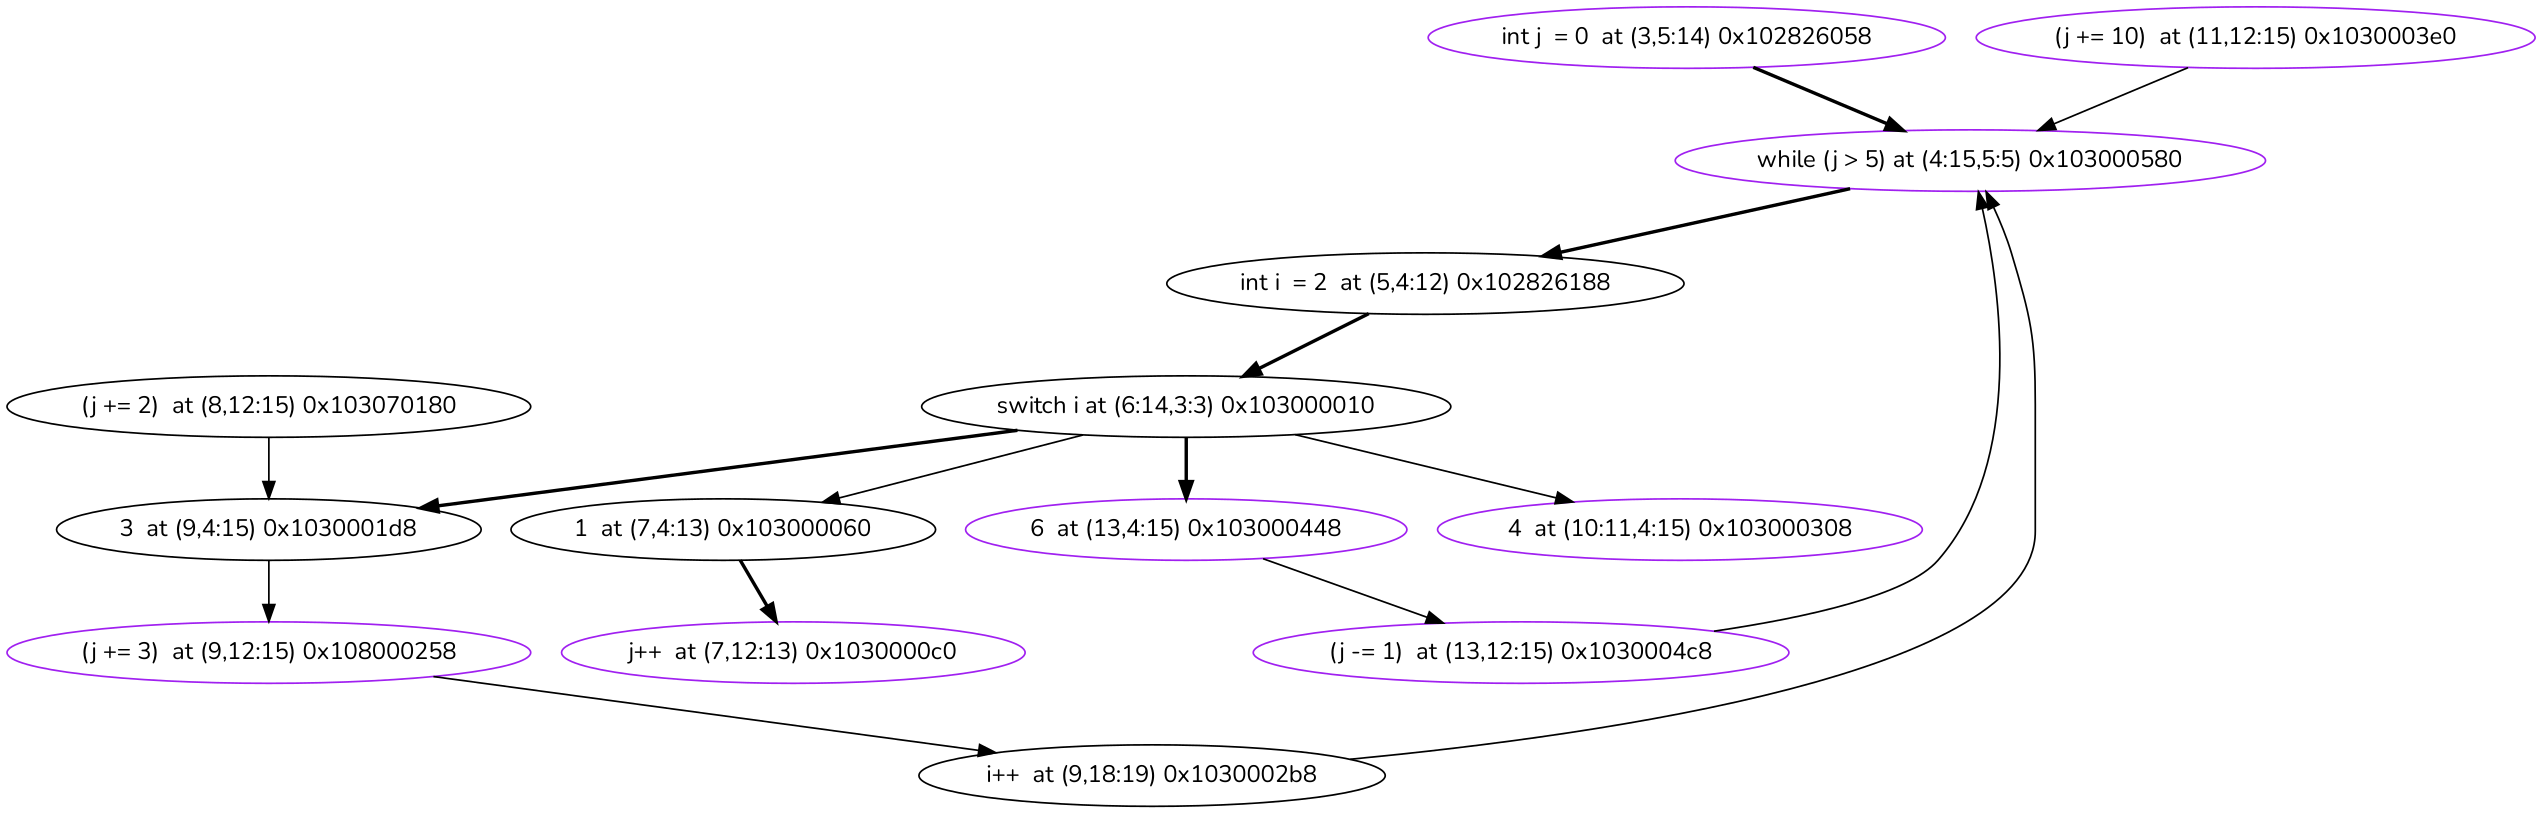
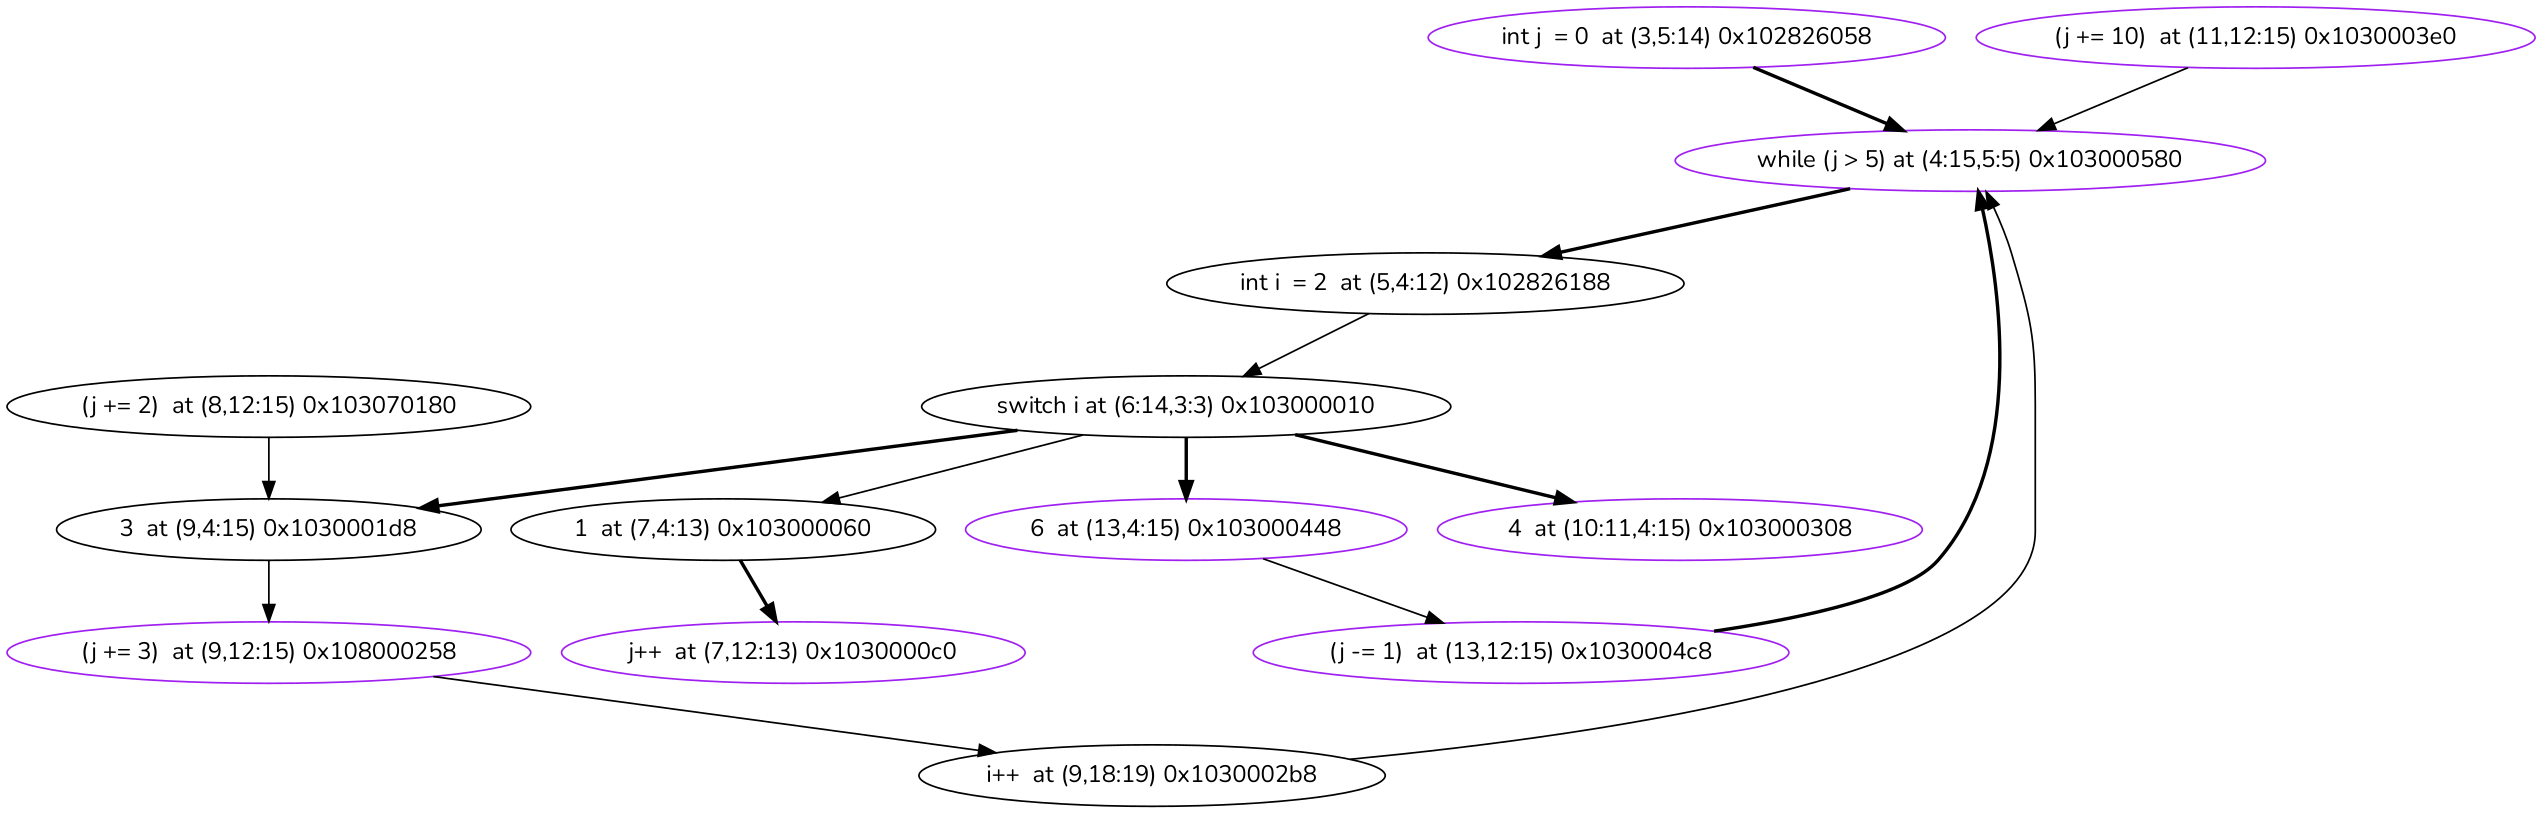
edge "int i  = 2  at (5,4:12) 0x102826188" -> "switch i at (6:14,3:3) 0x103000010": style bold -> solid
edge "switch i at (6:14,3:3) 0x103000010" -> "4  at (10:11,4:15) 0x103000308": style solid -> bold
edge "(j -= 1)  at (13,12:15) 0x1030004c8" -> "while (j > 5) at (4:15,5:5) 0x103000580": style solid -> bold
